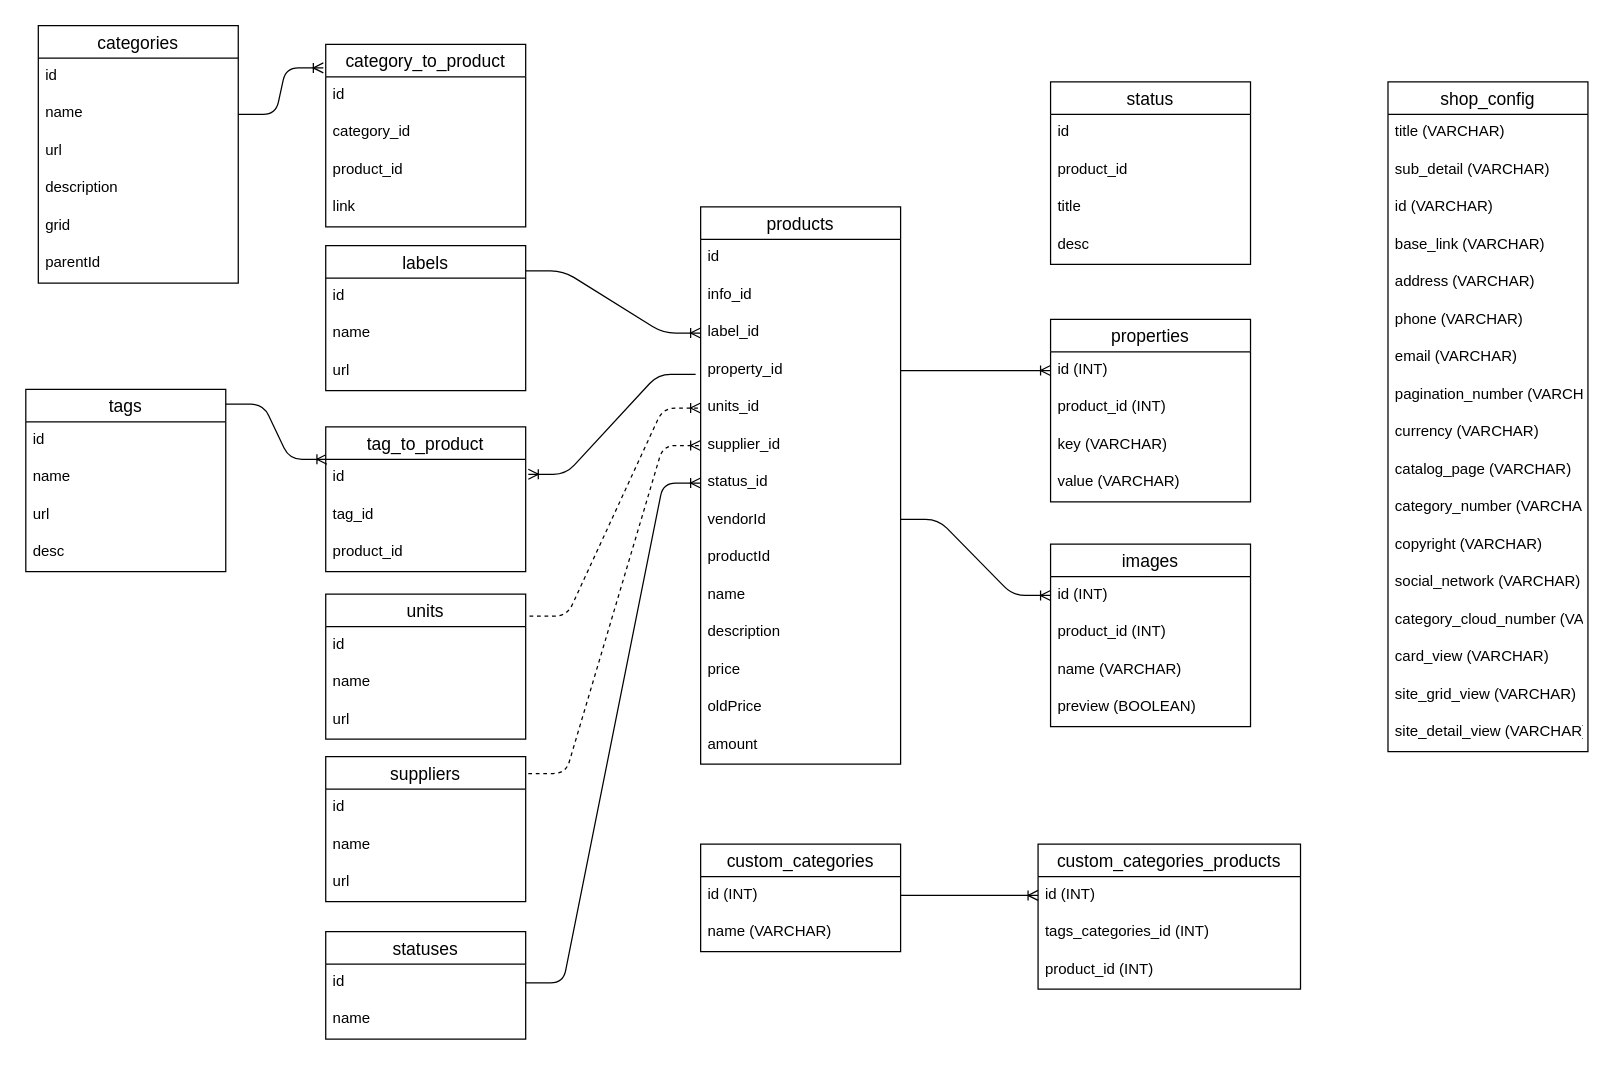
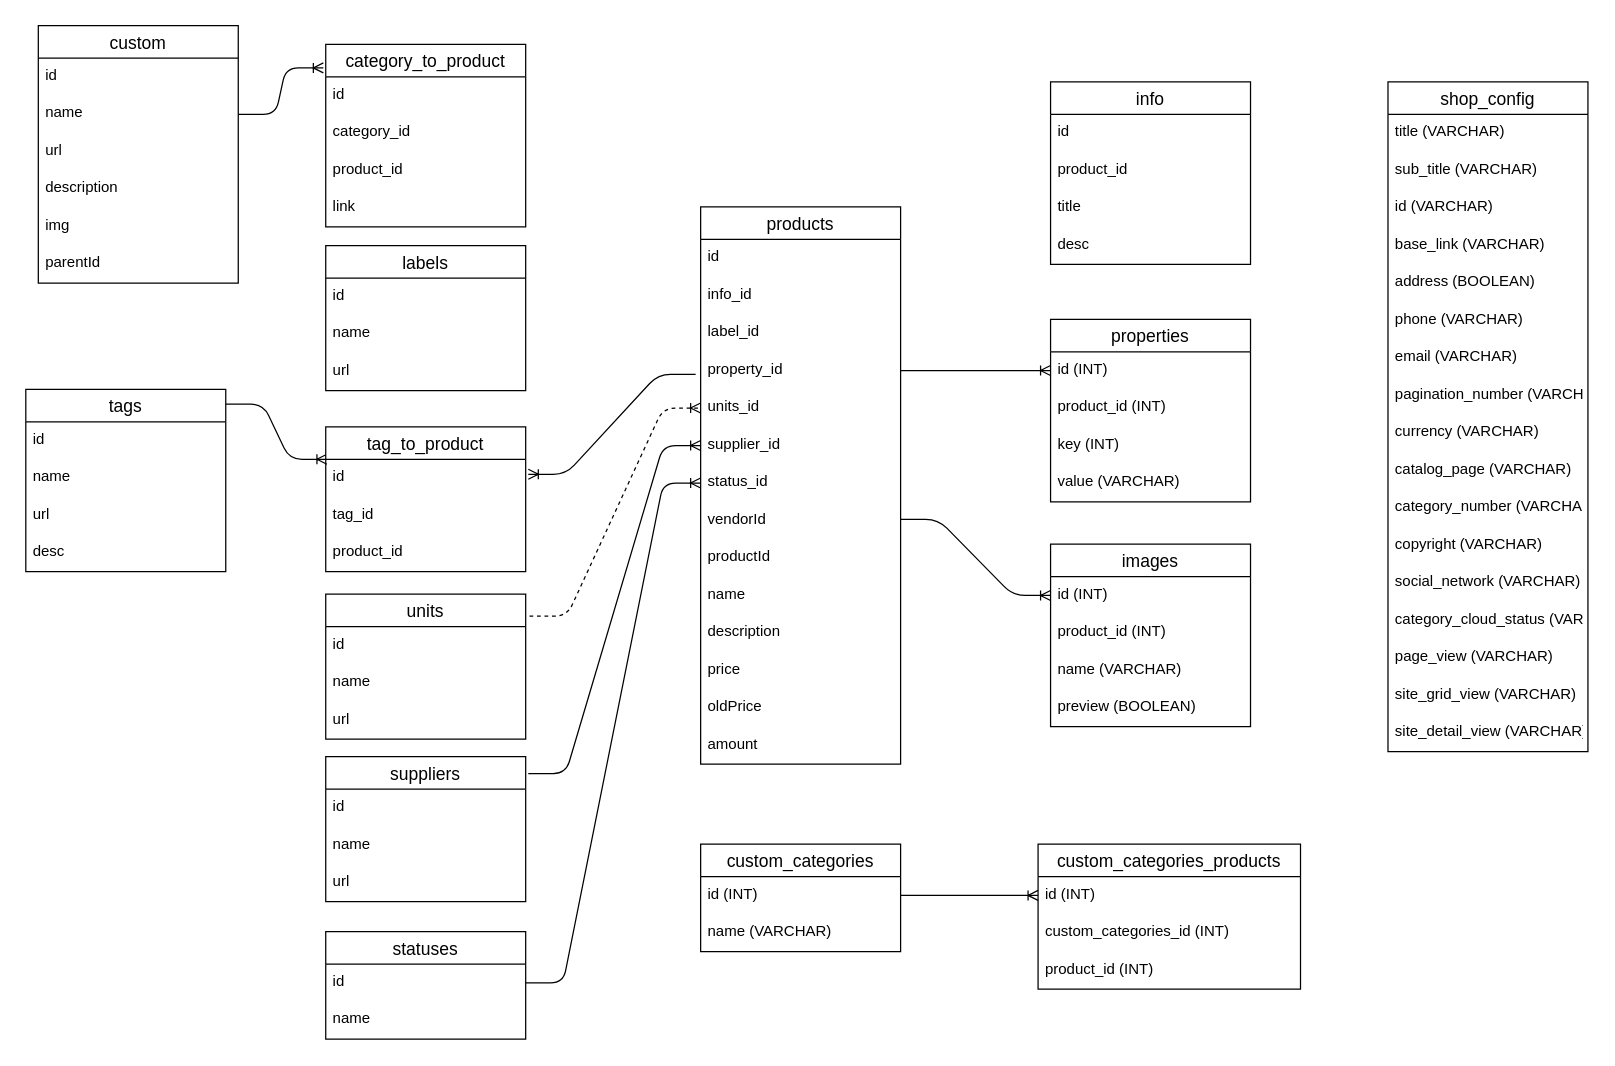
node "categories": label "categories" -> "custom"
node "status": label "status" -> "info"
node "sub_detail (VARCHAR)": label "sub_detail (VARCHAR)" -> "sub_title (VARCHAR)"
node "grid": label "grid" -> "img"
node "address (VARCHAR)": label "address (VARCHAR)" -> "address (BOOLEAN)"
edge "labels" -> "label_id": removed
node "key (VARCHAR)": label "key (VARCHAR)" -> "key (INT)"
edge "suppliers" -> "supplier_id": style dashed -> solid
node "category_cloud_number (VARCHAR)": label "category_cloud_number (VARCHAR)" -> "category_cloud_status (VARCHAR)"
node "card_view (VARCHAR)": label "card_view (VARCHAR)" -> "page_view (VARCHAR)"
node "tags_categories_id (INT)": label "tags_categories_id (INT)" -> "custom_categories_id (INT)"
